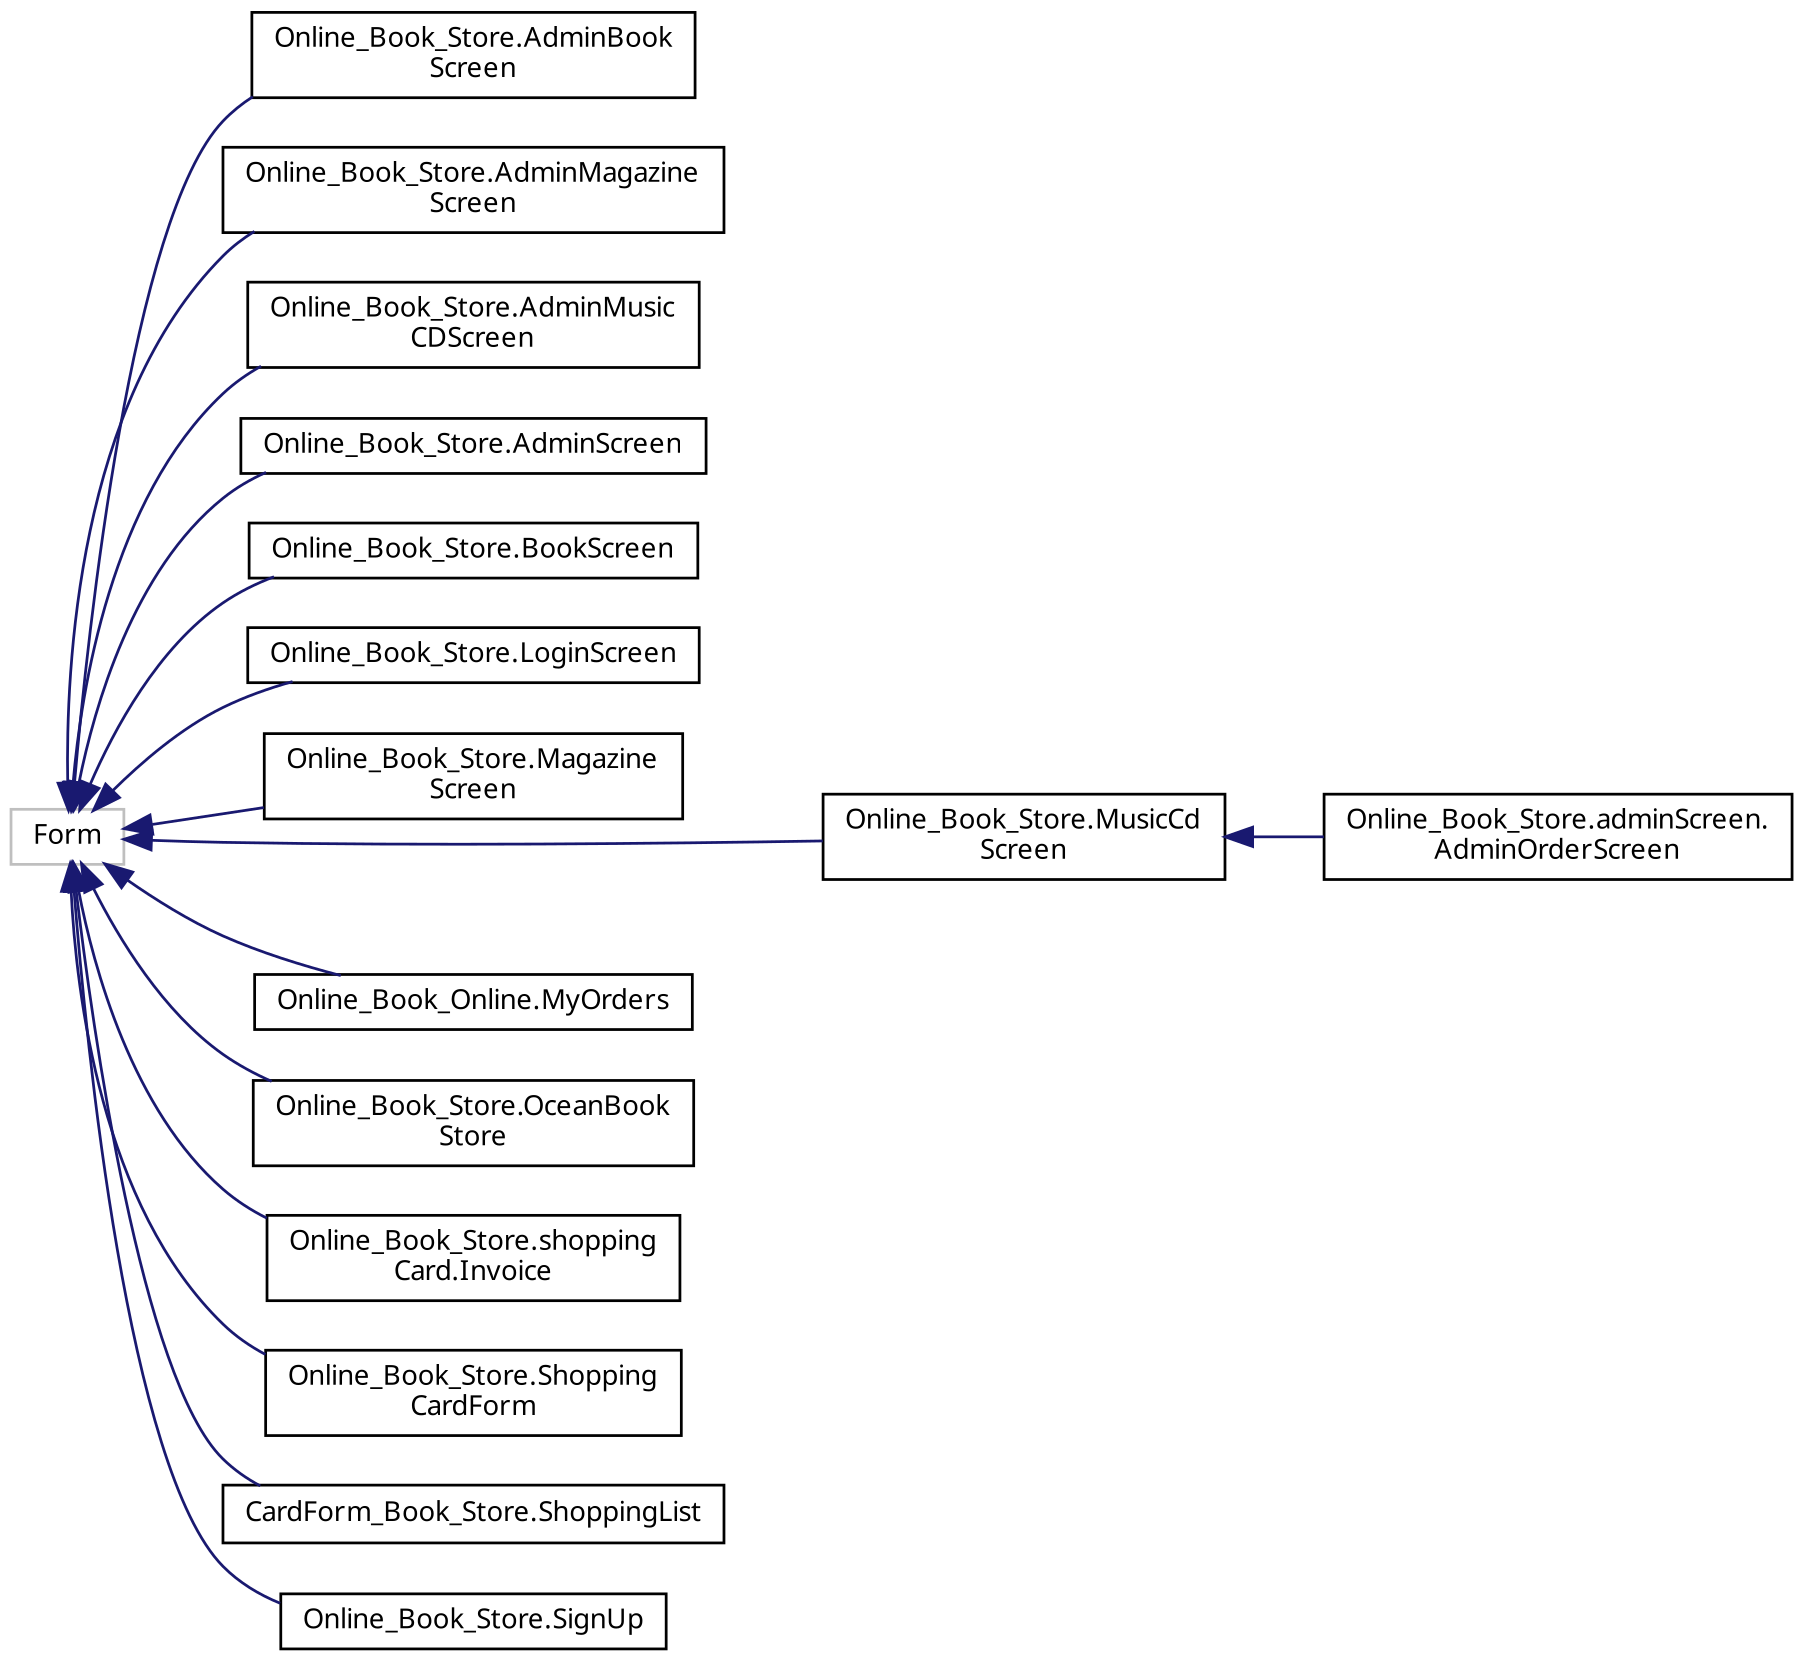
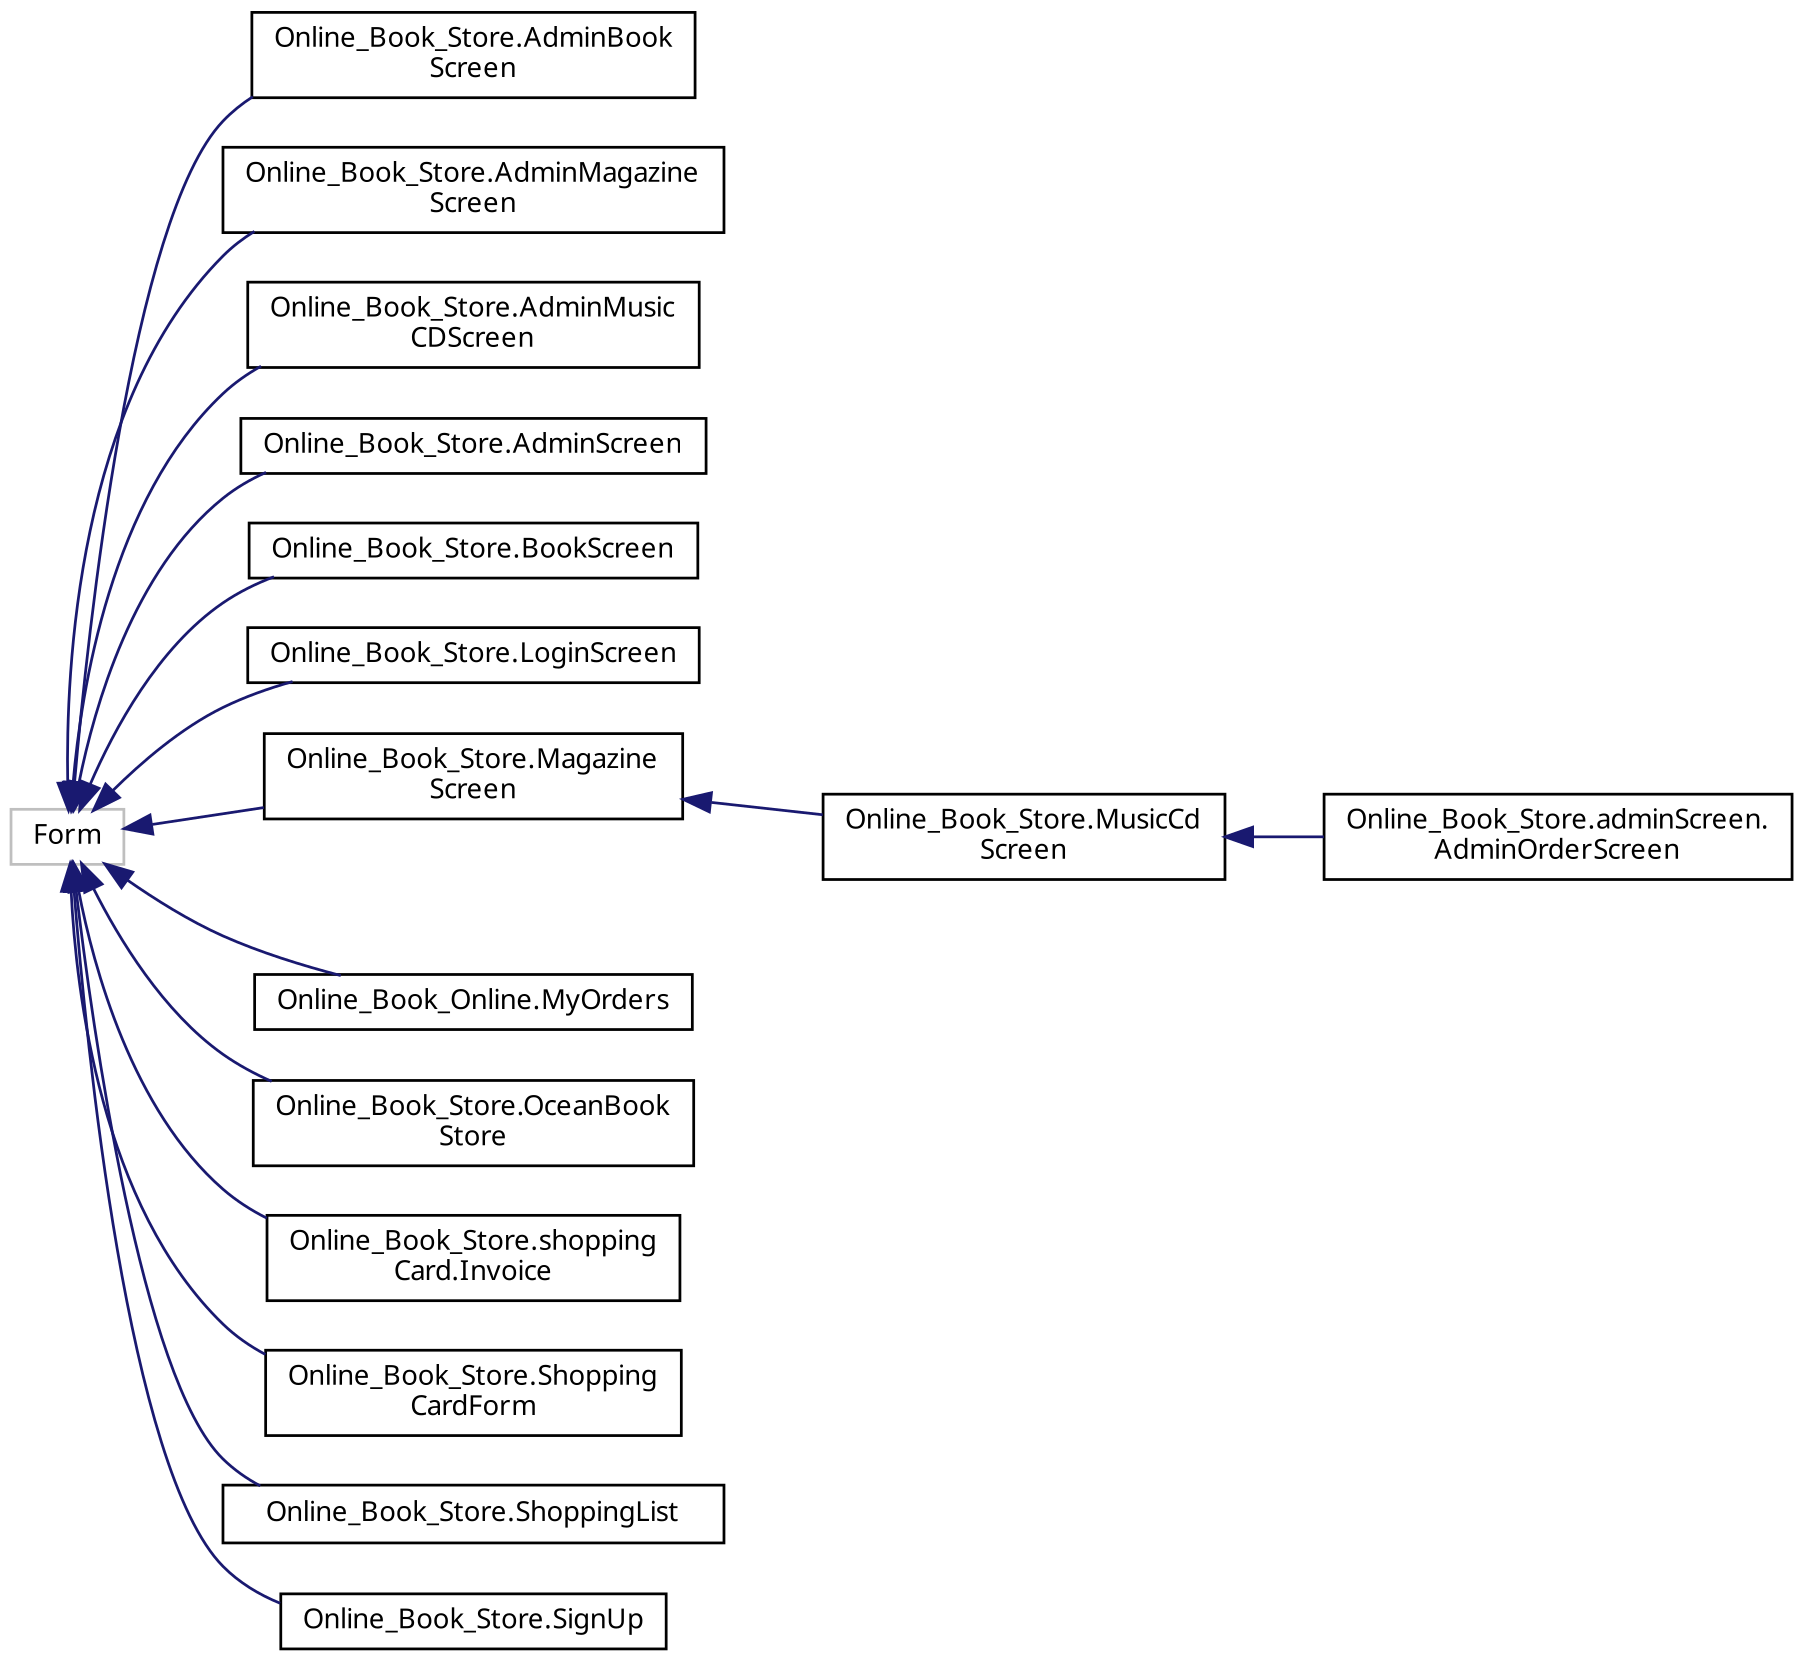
edge "Online_Book_Store.MusicCd Screen" -> "Form": now "Online_Book_Store.MusicCd Screen" -> "Online_Book_Store.Magazine Screen"
node "CardForm_Book_Store.ShoppingList": label "CardForm_Book_Store.ShoppingList" -> "Online_Book_Store.ShoppingList"
